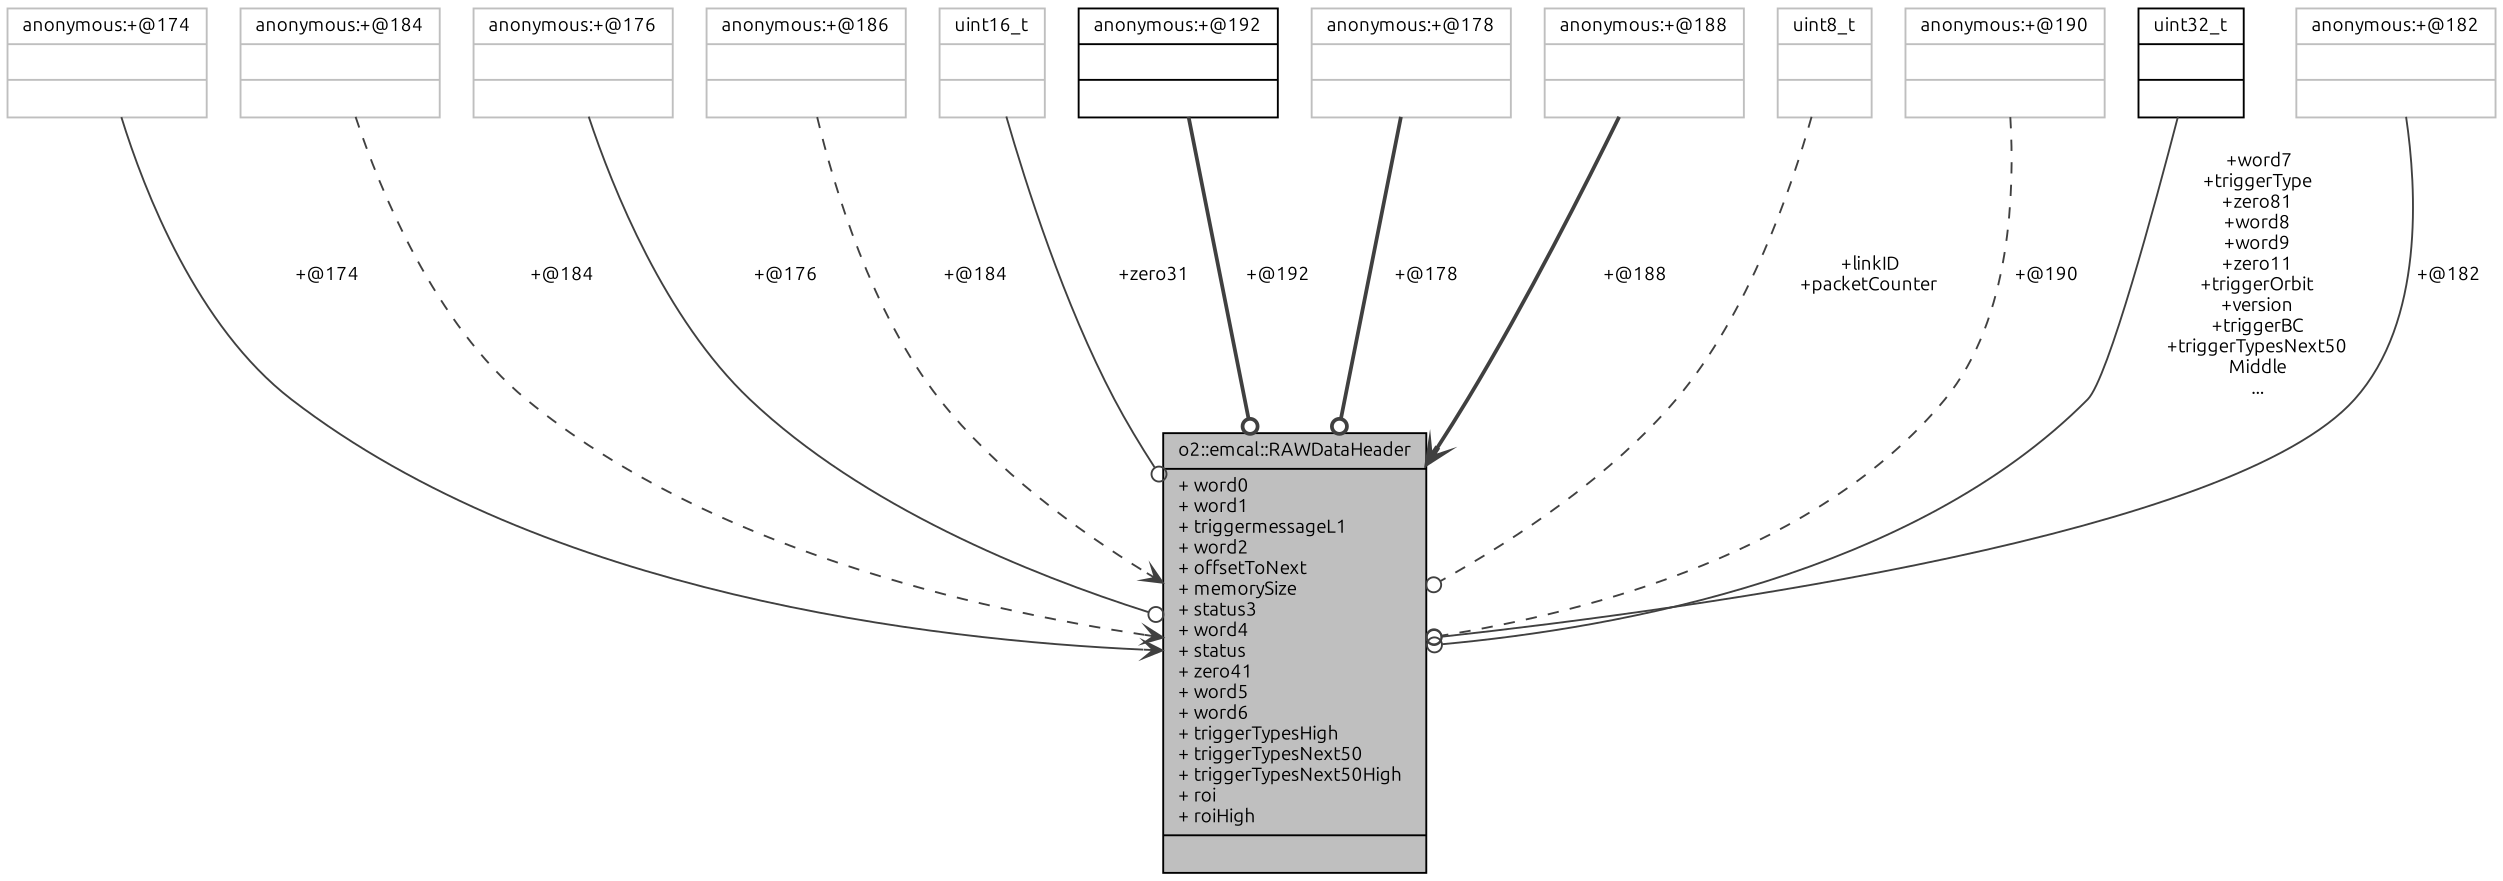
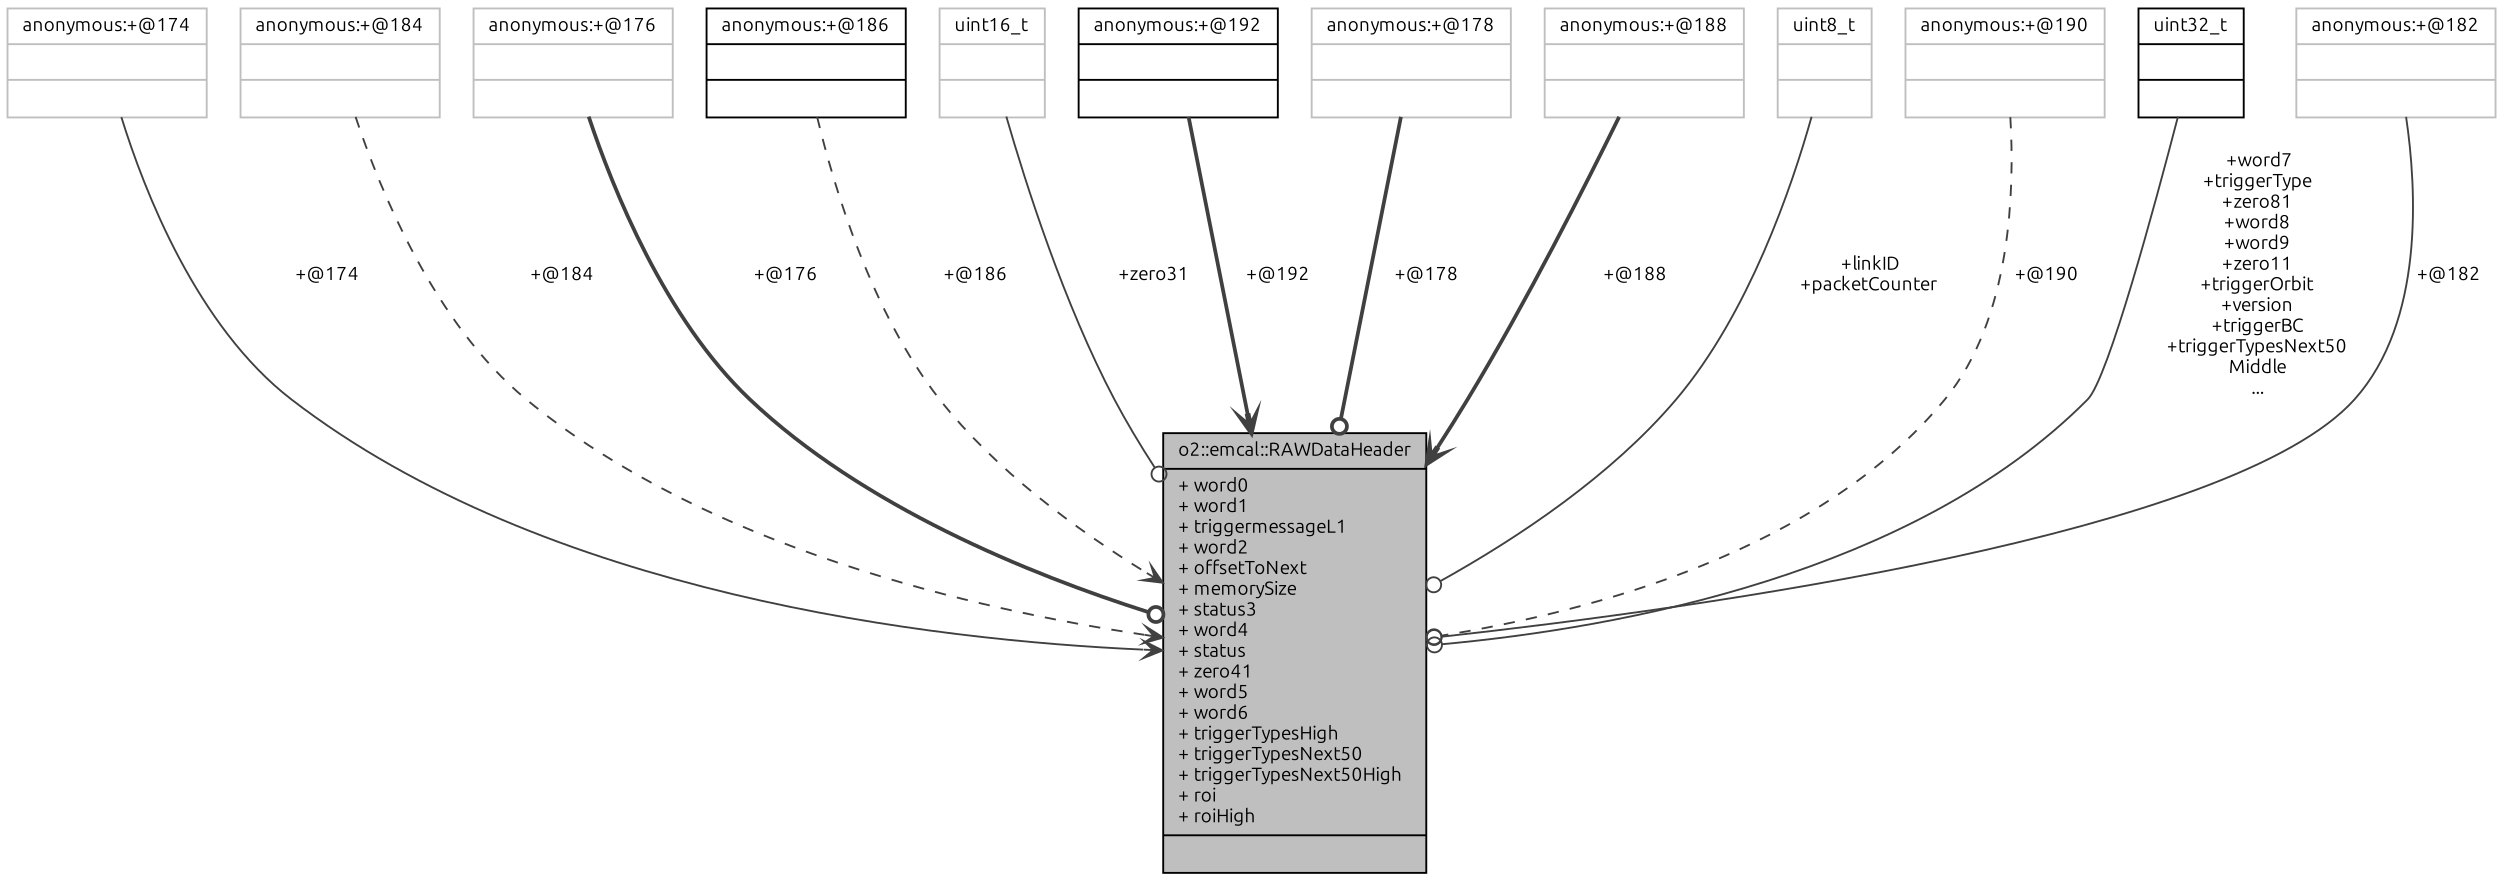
node "anonymous:+@186": color grey75 -> black
edge "anonymous:+@192" -> "o2::emcal::RAWDataHeader": arrowhead odot -> vee
edge "anonymous:+@186" -> "o2::emcal::RAWDataHeader": label " +@184" -> " +@186"
edge "uint8_t" -> "o2::emcal::RAWDataHeader": style dashed -> solid
edge "anonymous:+@176" -> "o2::emcal::RAWDataHeader": style solid -> bold
